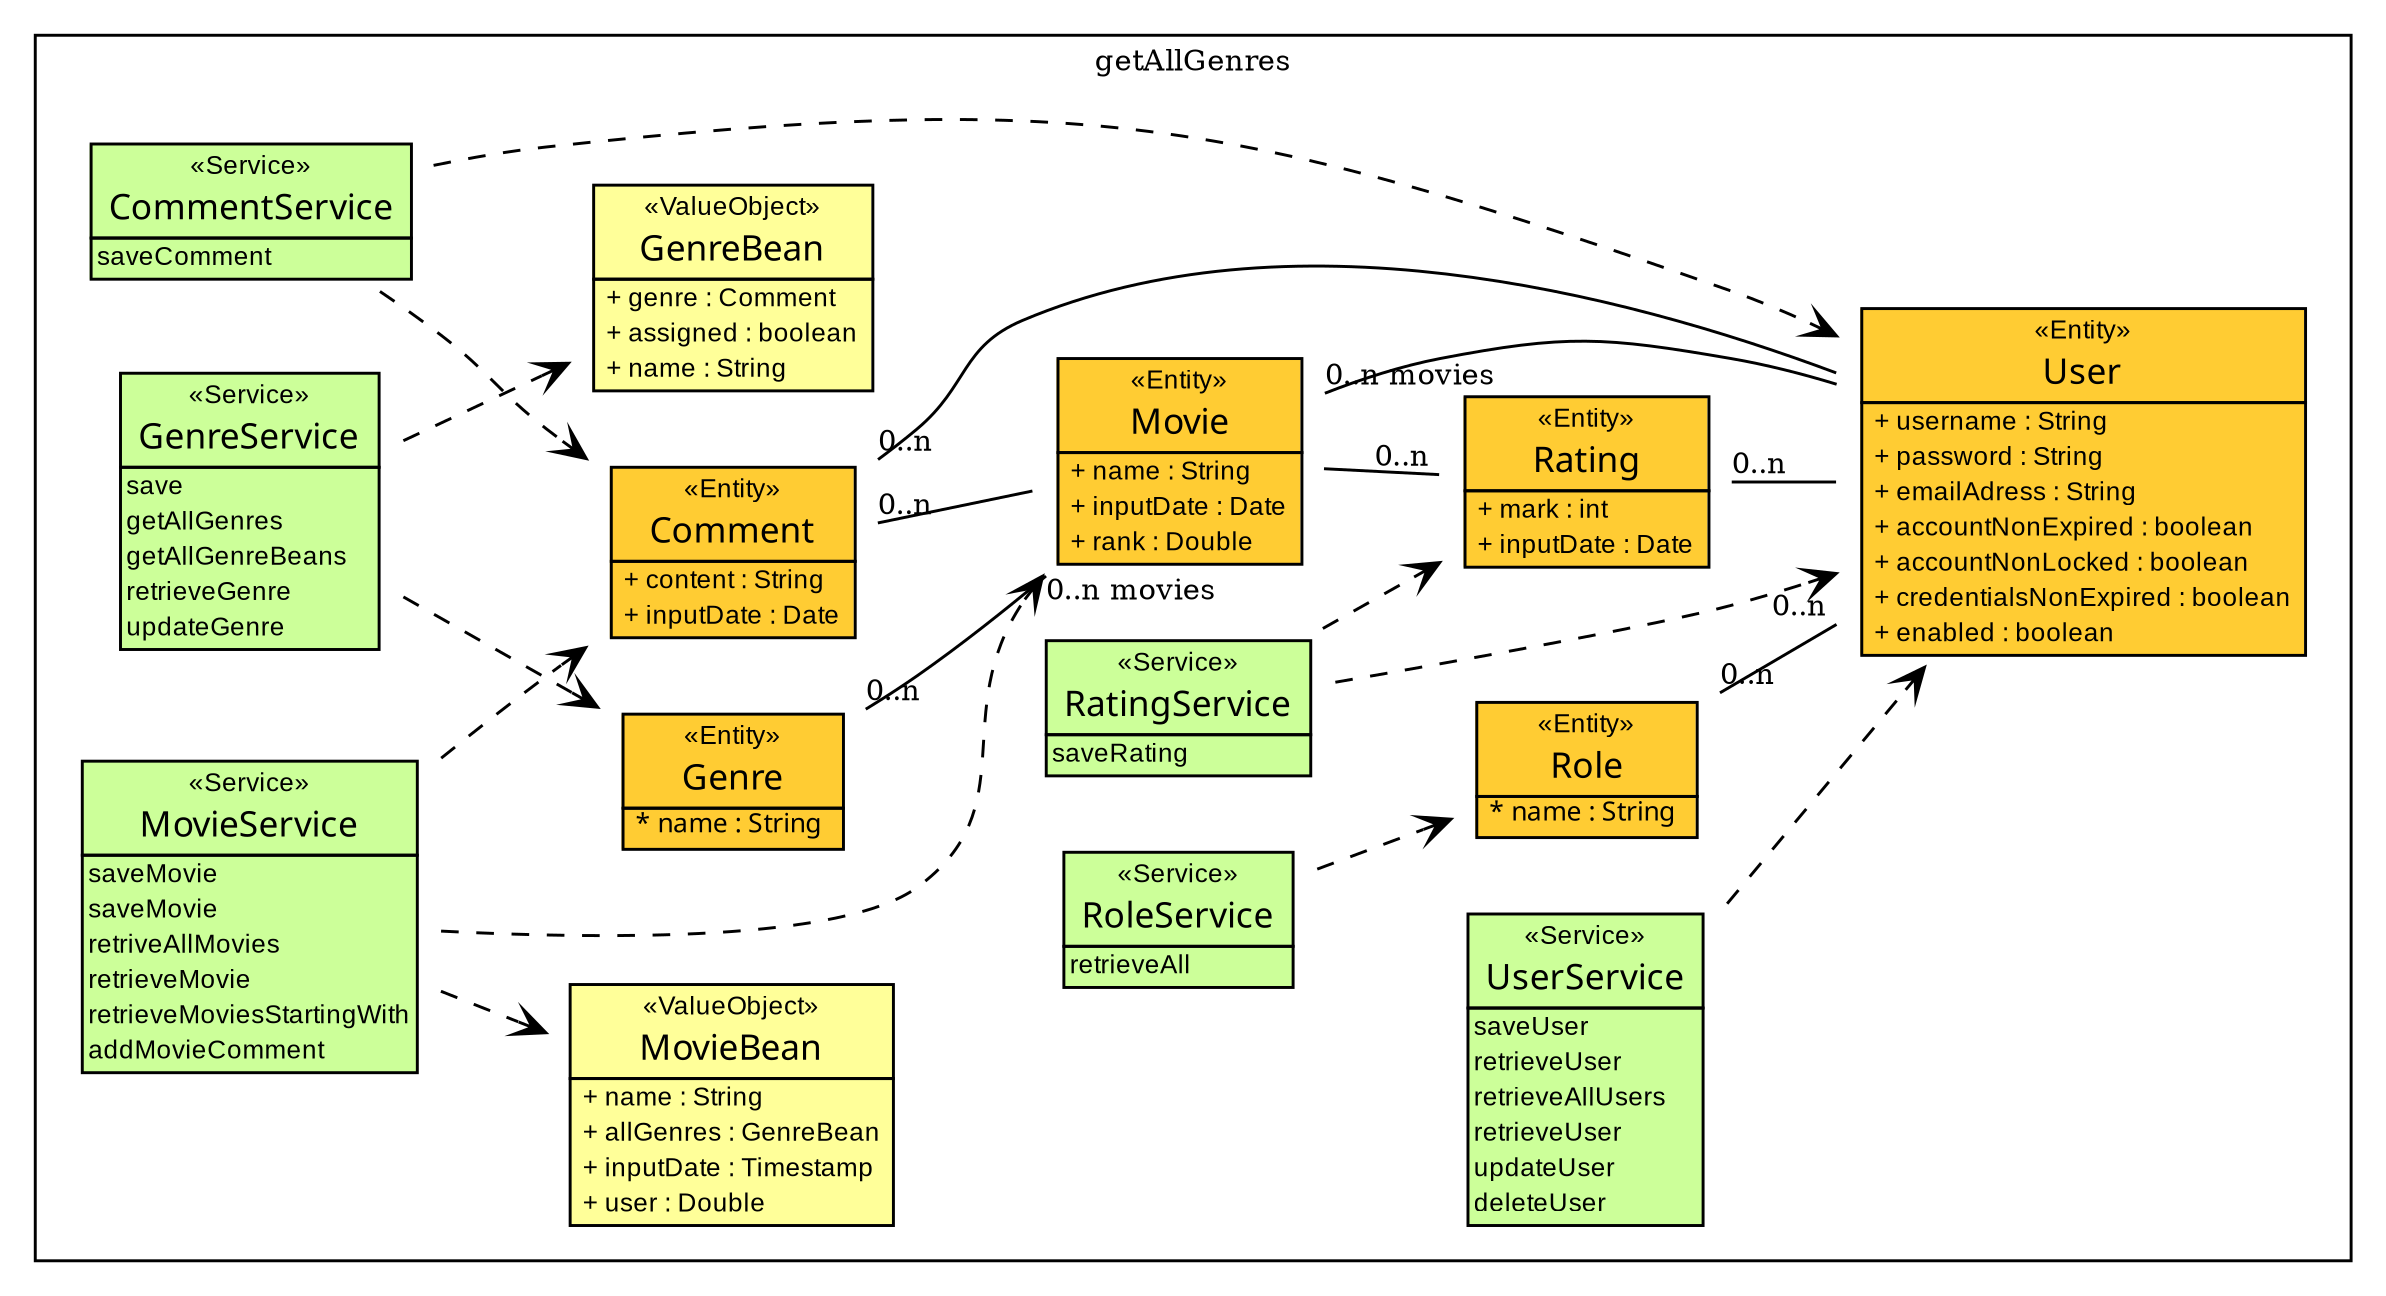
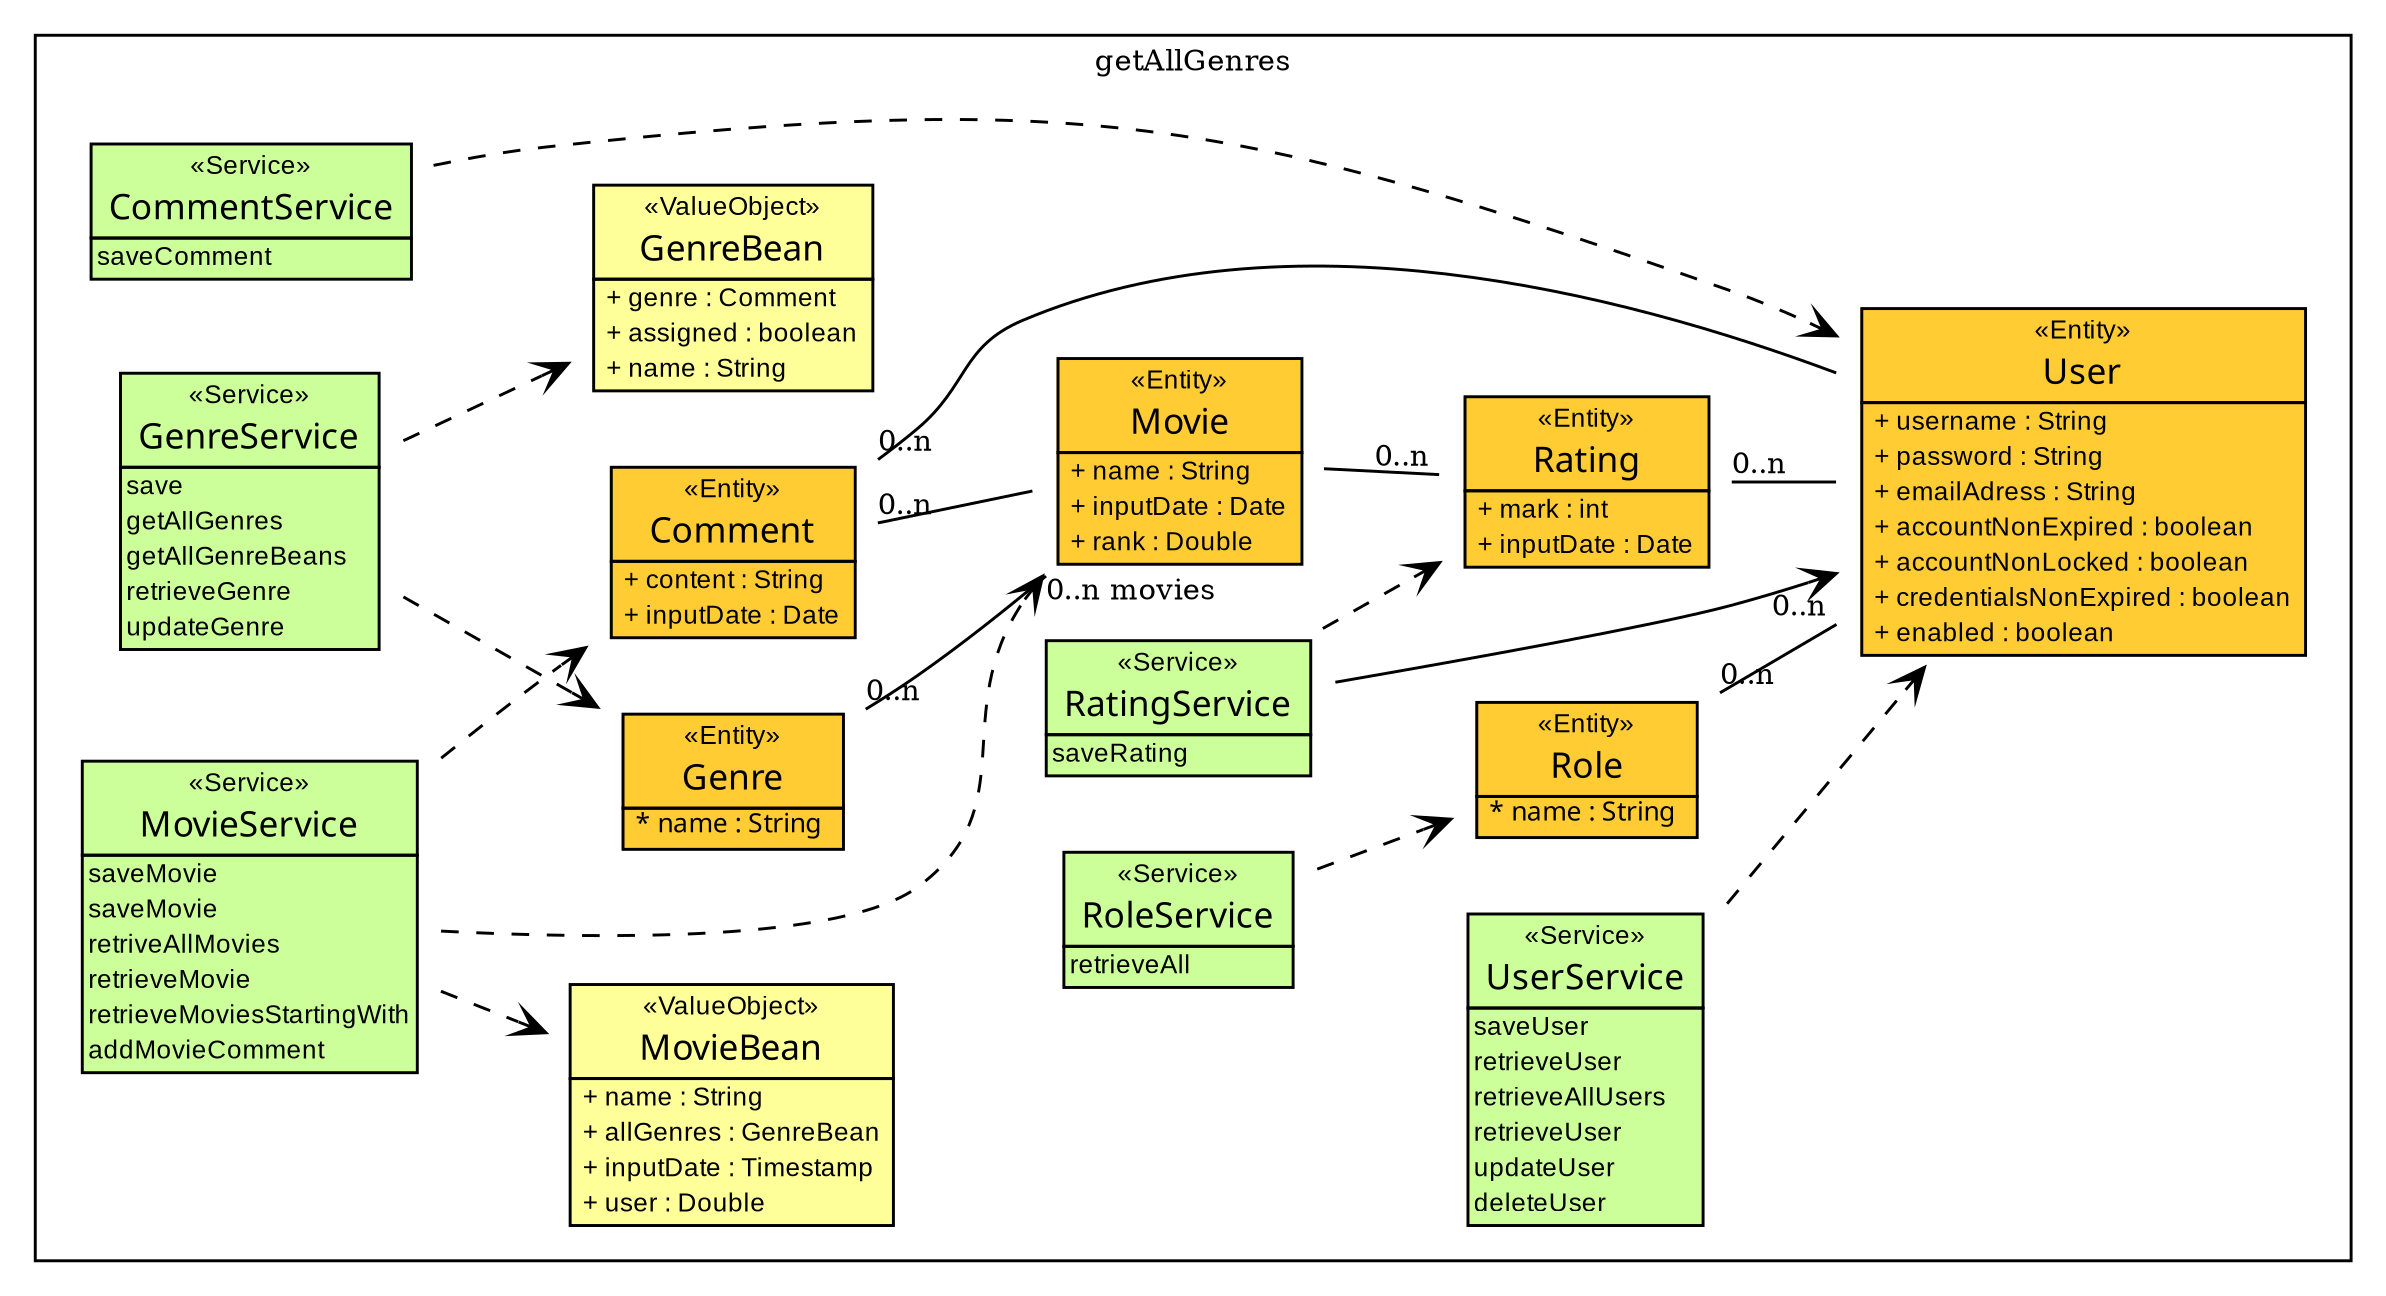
edge "Movie" -- "User": removed
edge "CommentService" -> "Comment": removed
edge "RatingService" -> "User": style dashed -> solid
